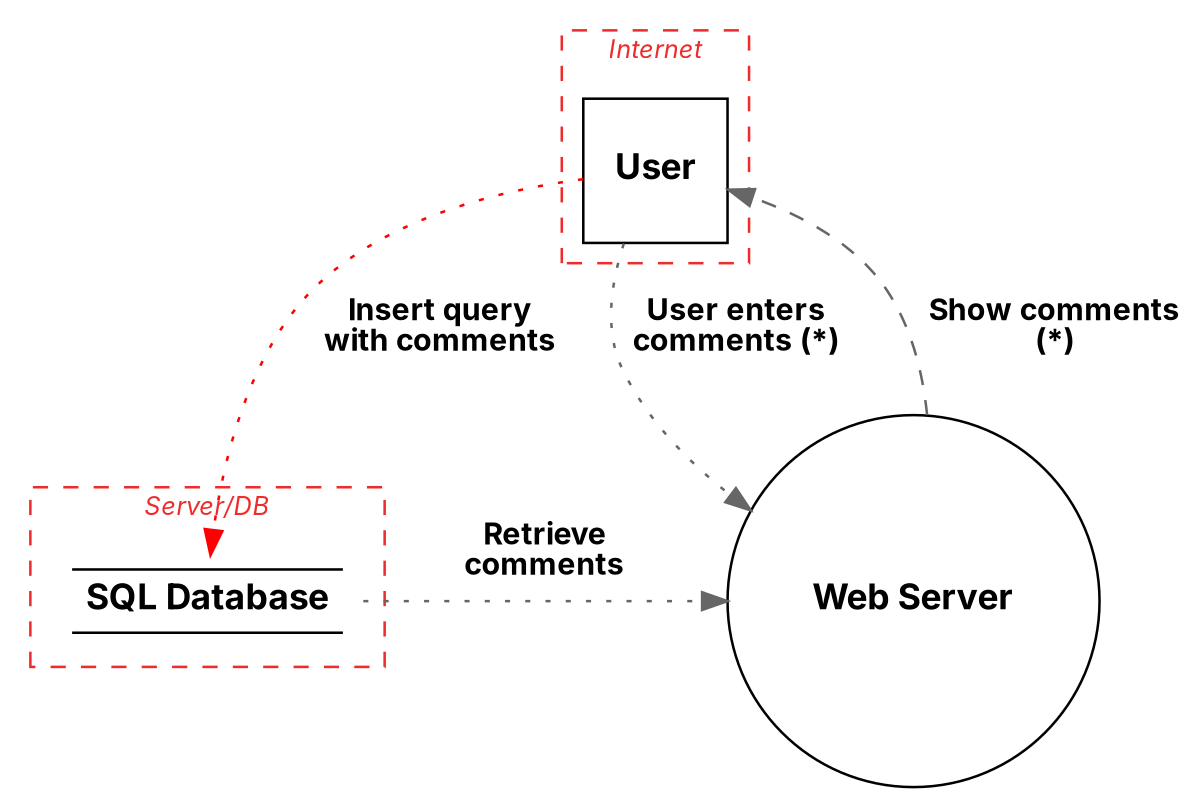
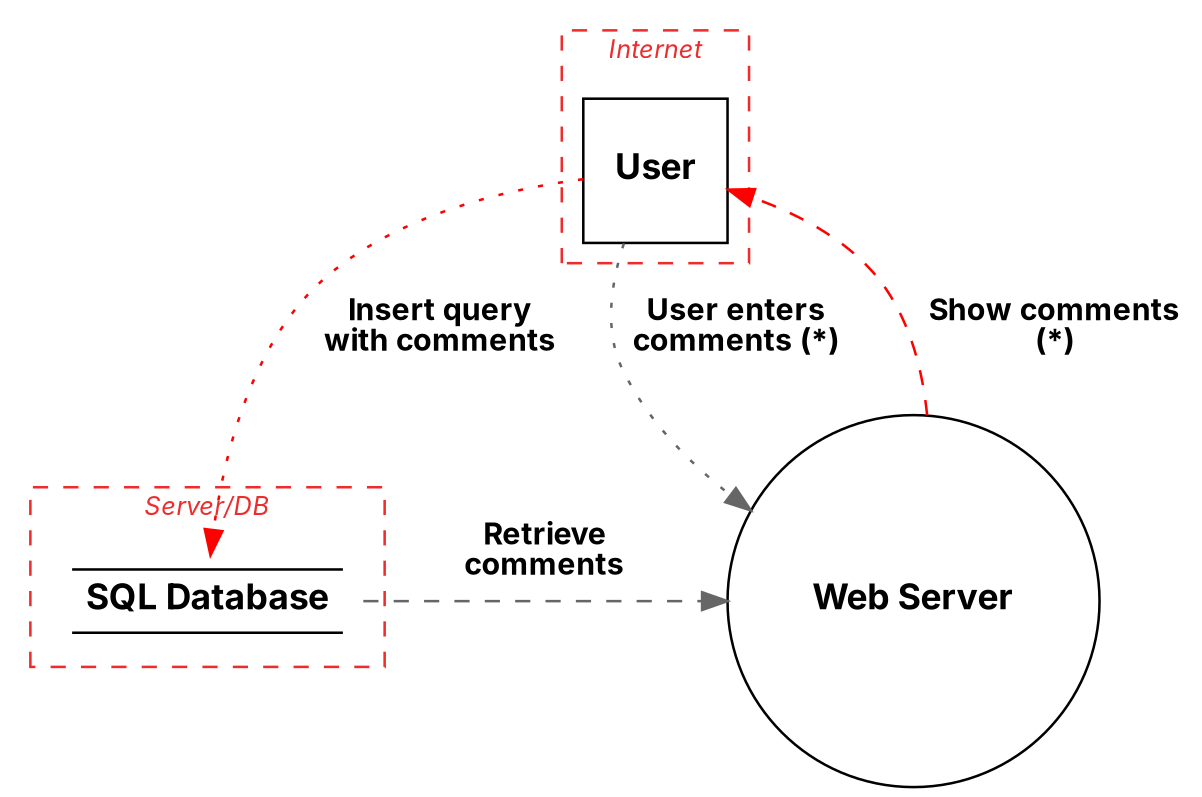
edge "Web Server" -> "User": color gray40 -> red
edge "SQL Database" -> "Web Server": style dotted -> dashed
